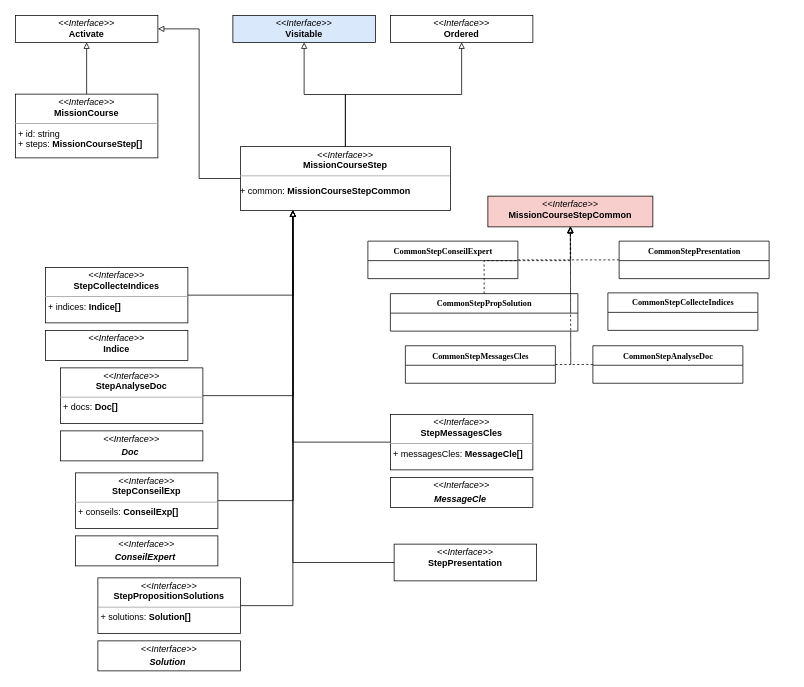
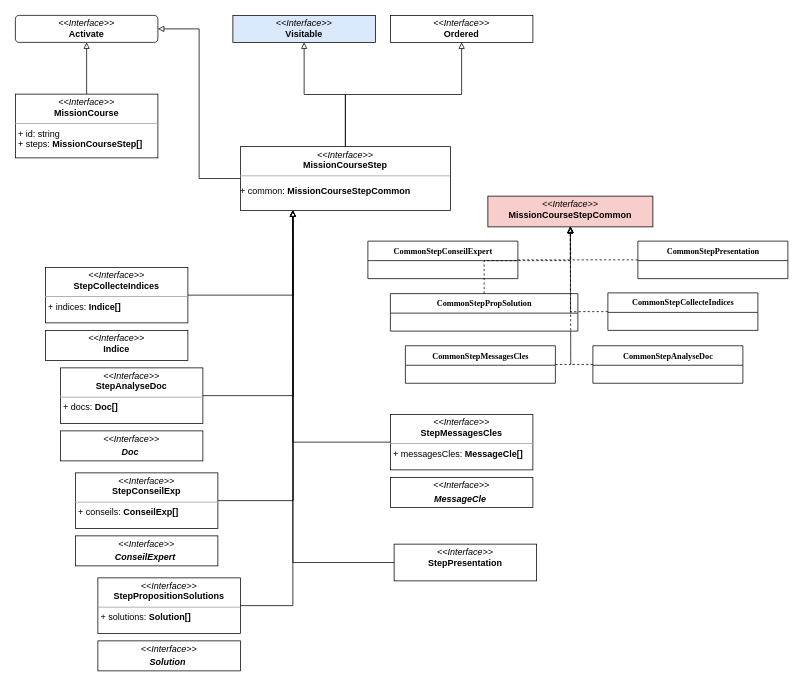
node "<<Interface>> Activate": shape rectangle -> rounded rectangle
node "CommonStepPresentation": moved (694, 260) -> (713, 260)
edge "CommonStepCollecteIndices" -> "<<Interface>> MissionCourseStepCommon": added
